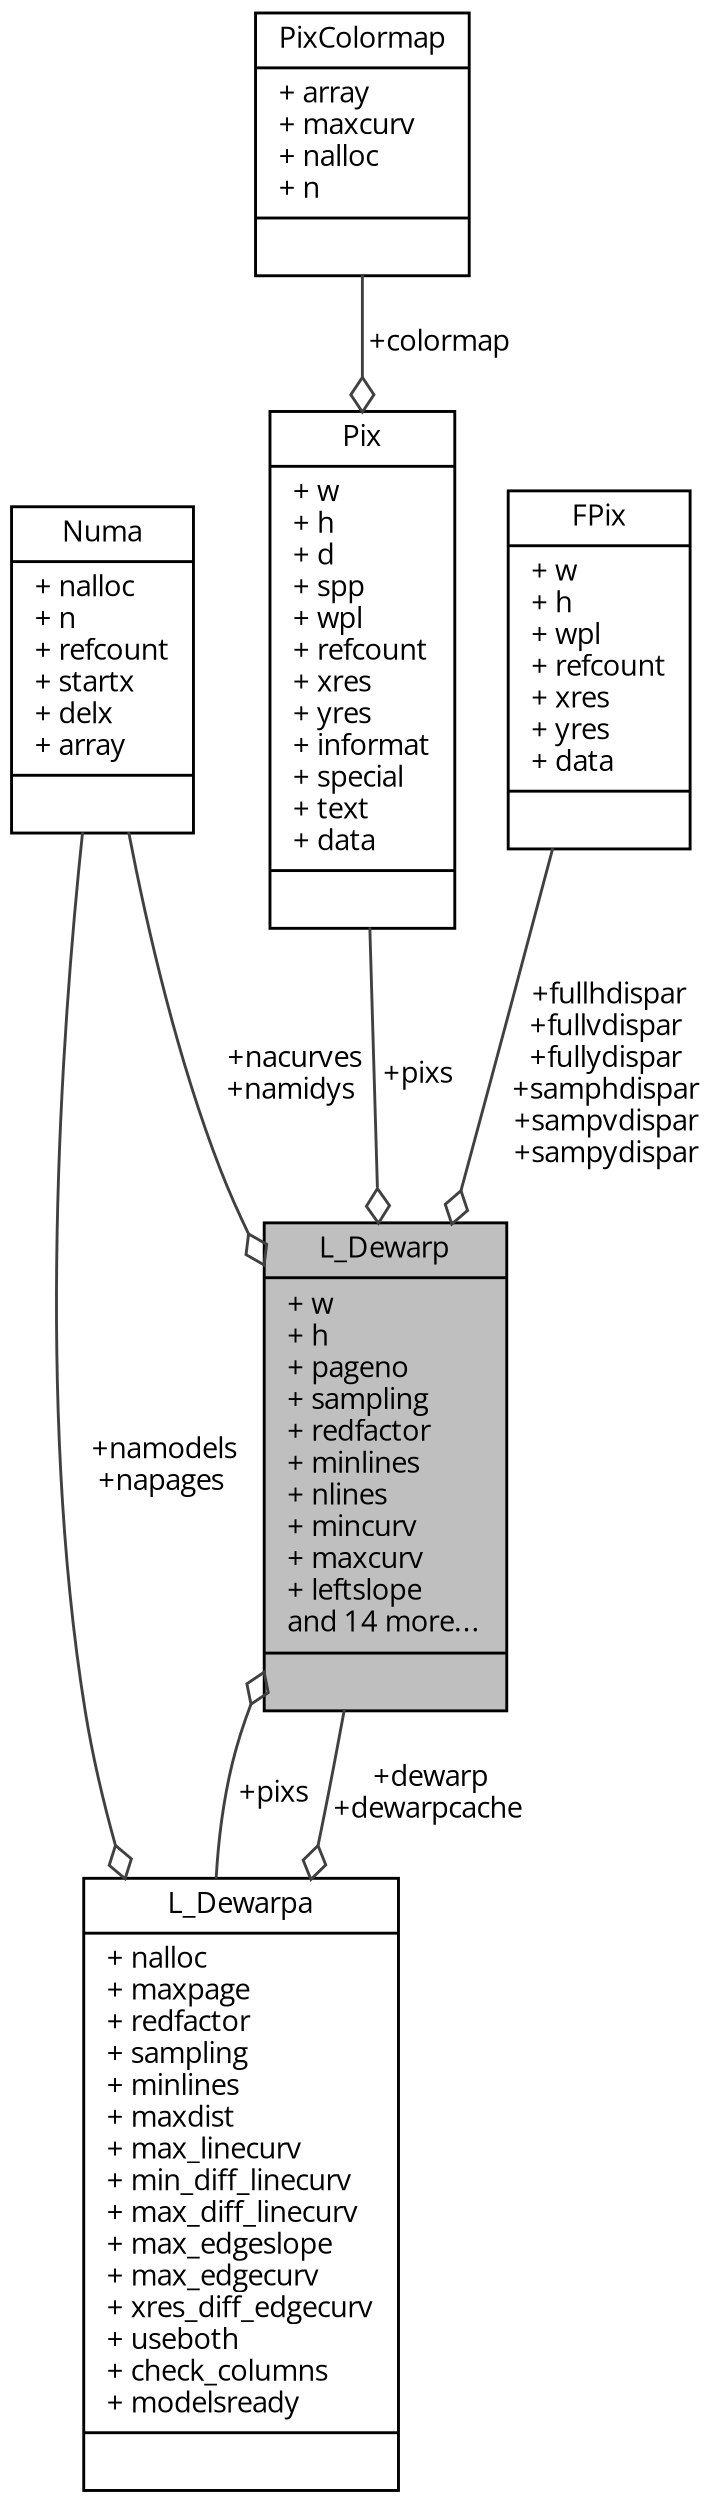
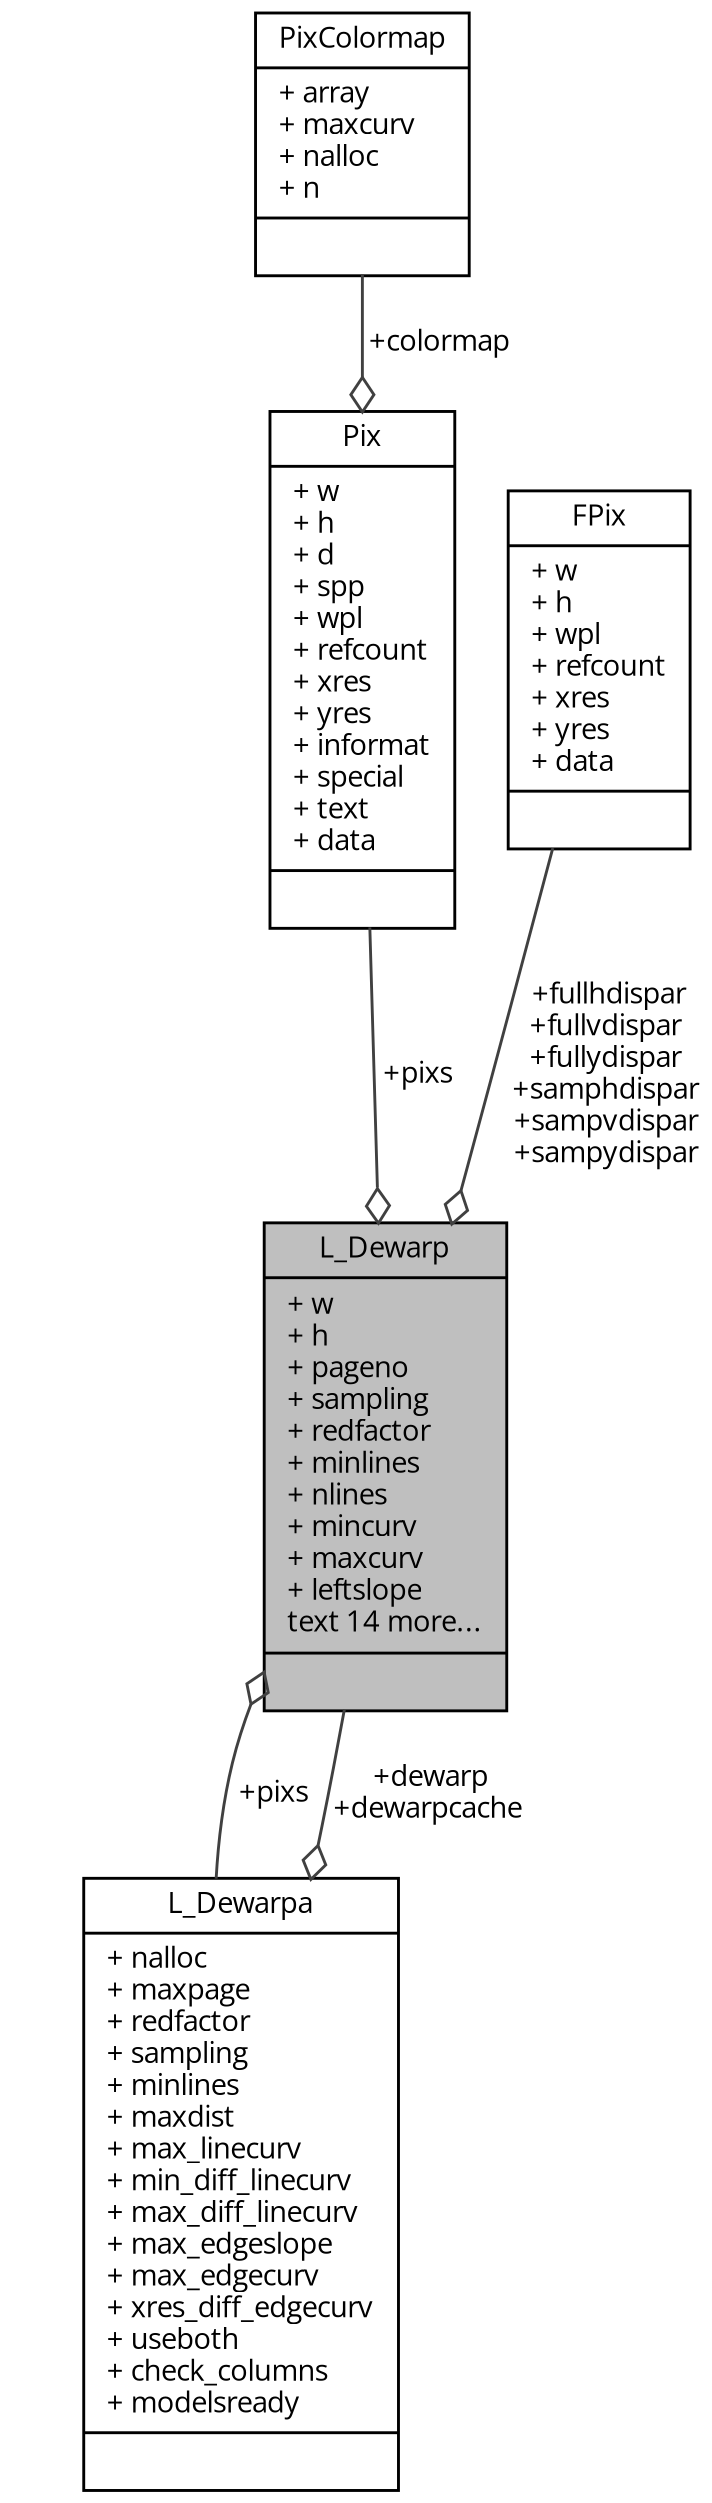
node "Numa": removed
node "L_Dewarp": text "and 14 more..." -> "text 14 more..."
